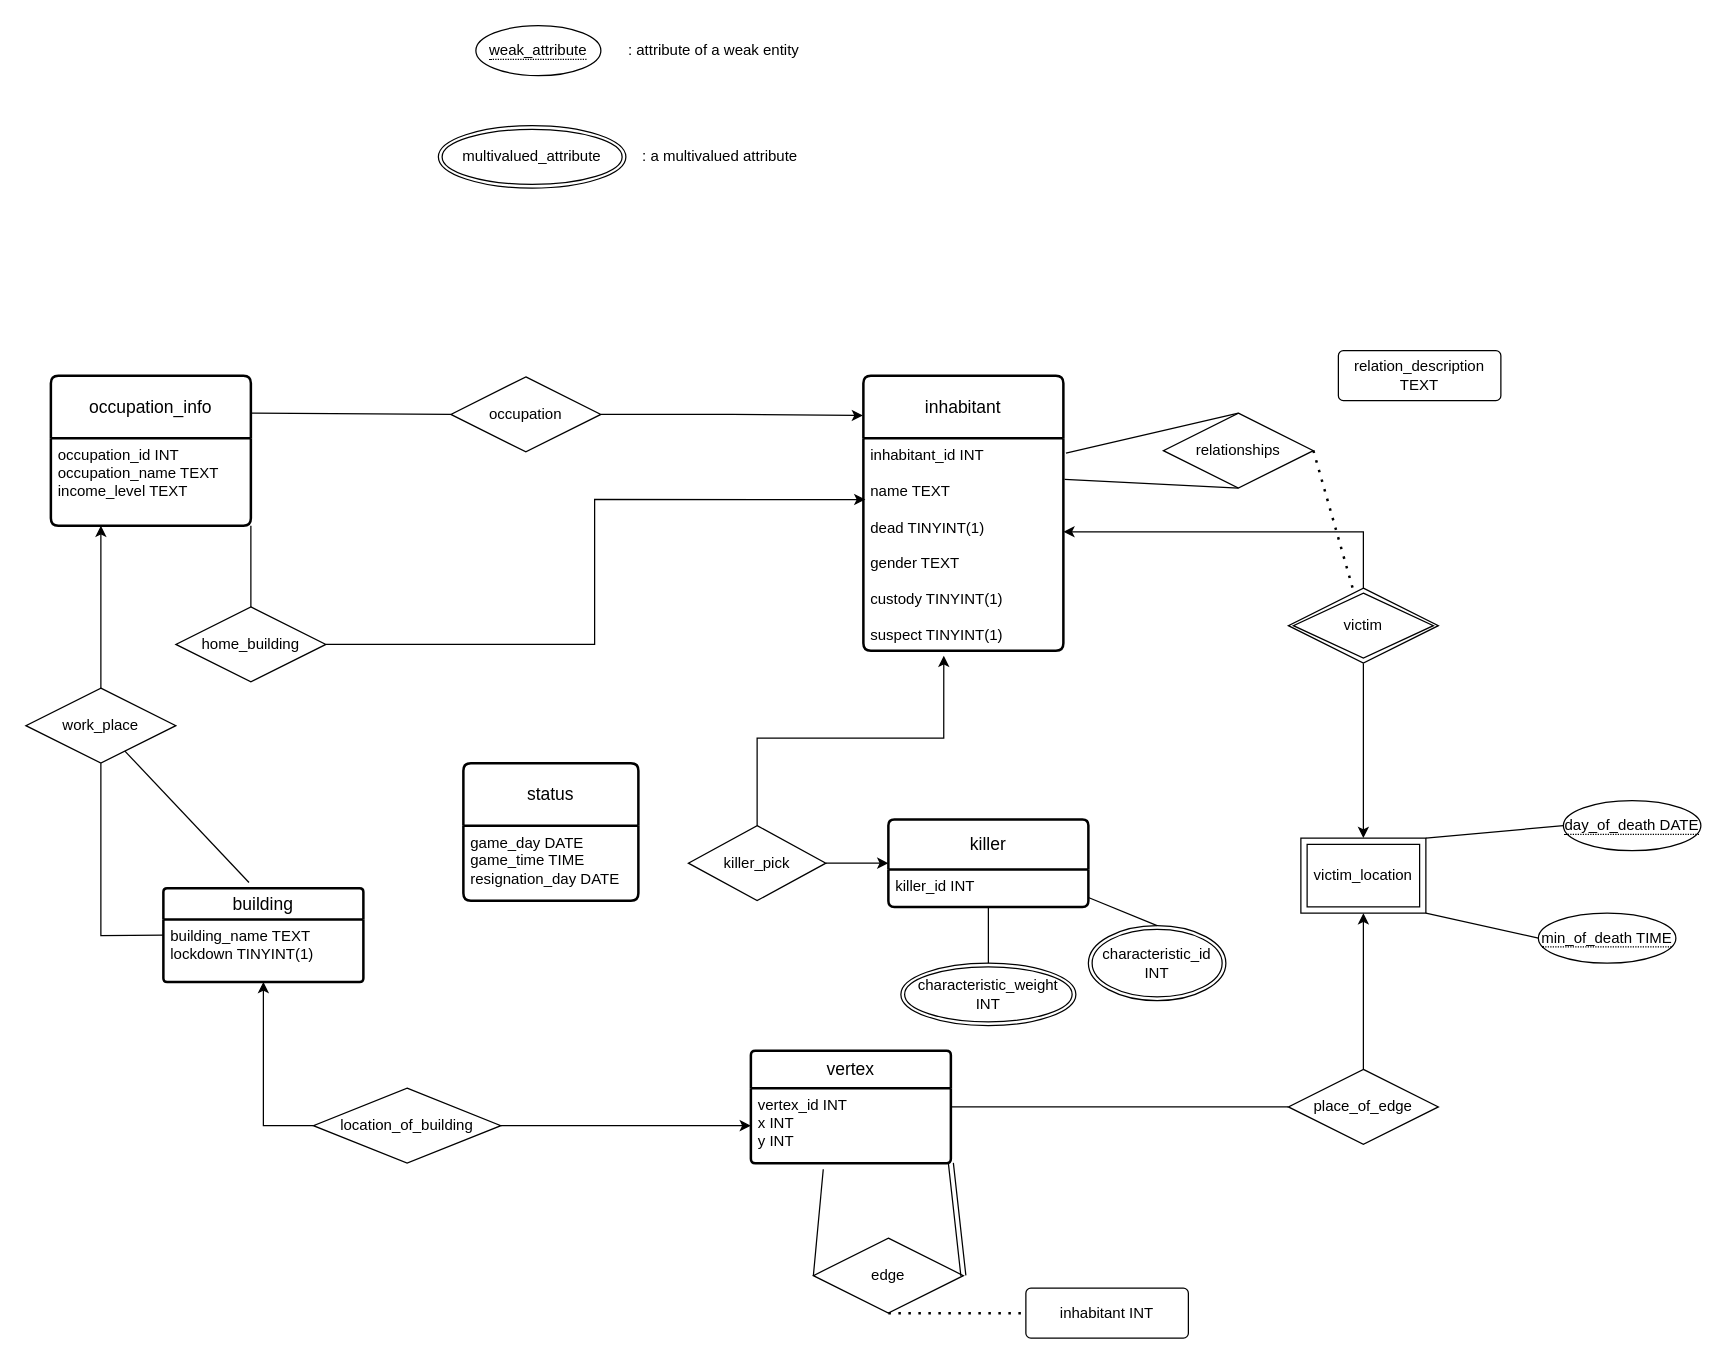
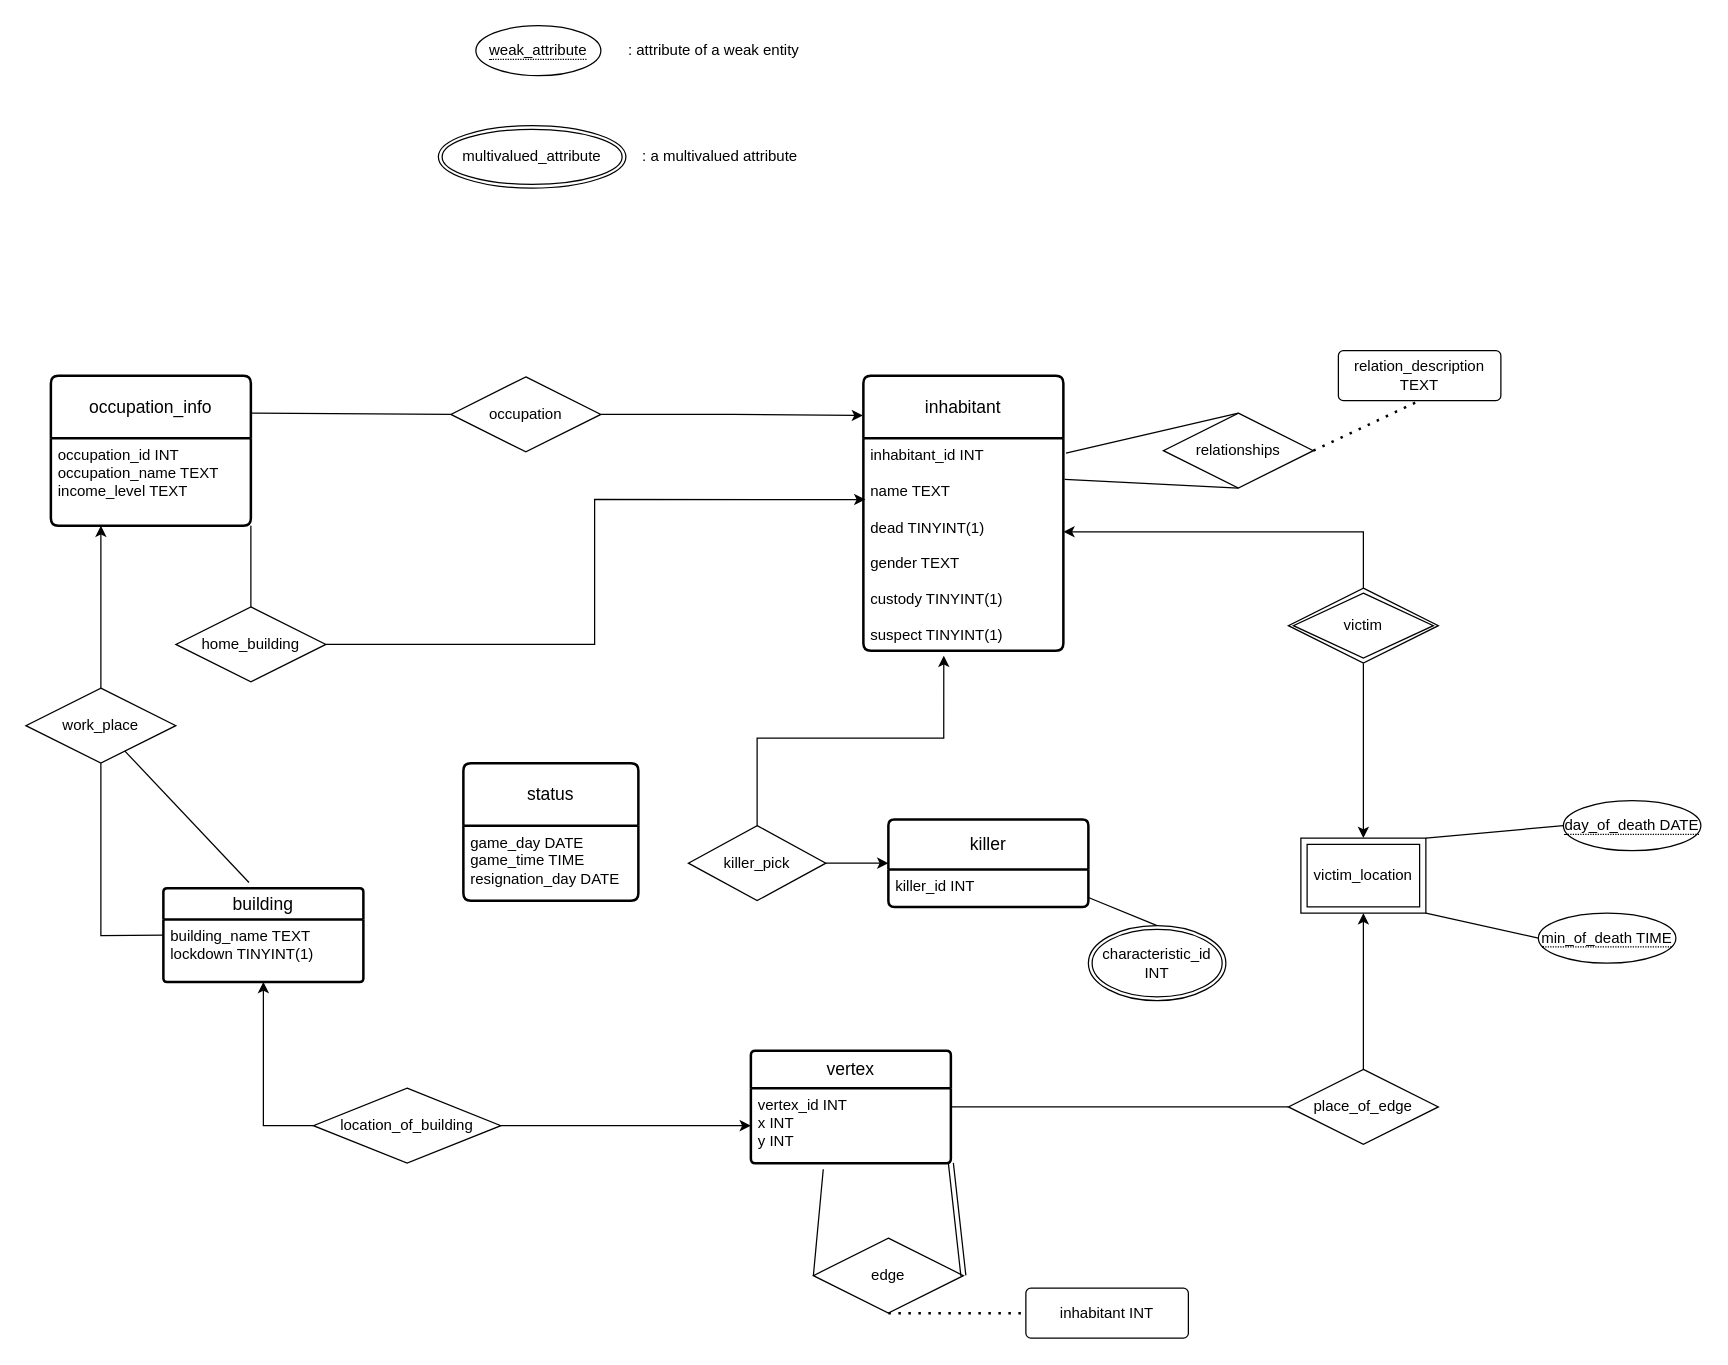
edge "relationships" -- "victim": now "relationships" -- "relation_description TEXT"
edge "killer_id INT" -- "characteristic_weight INT": removed
node "characteristic_weight INT": removed
